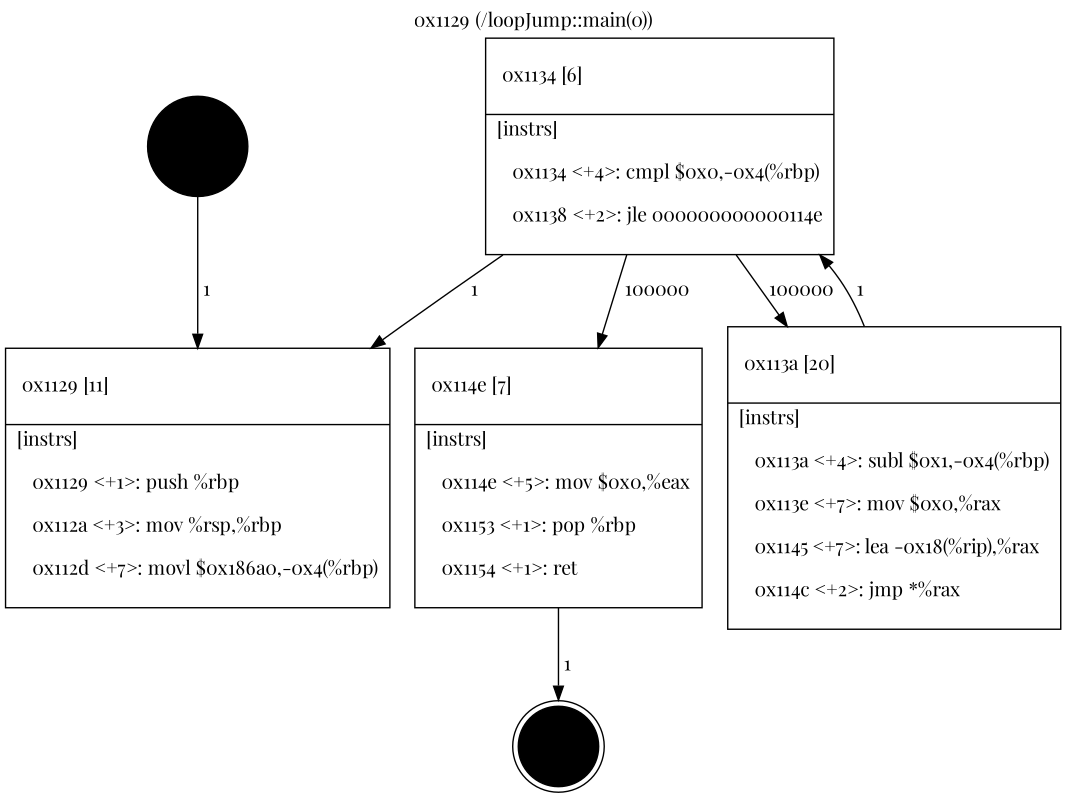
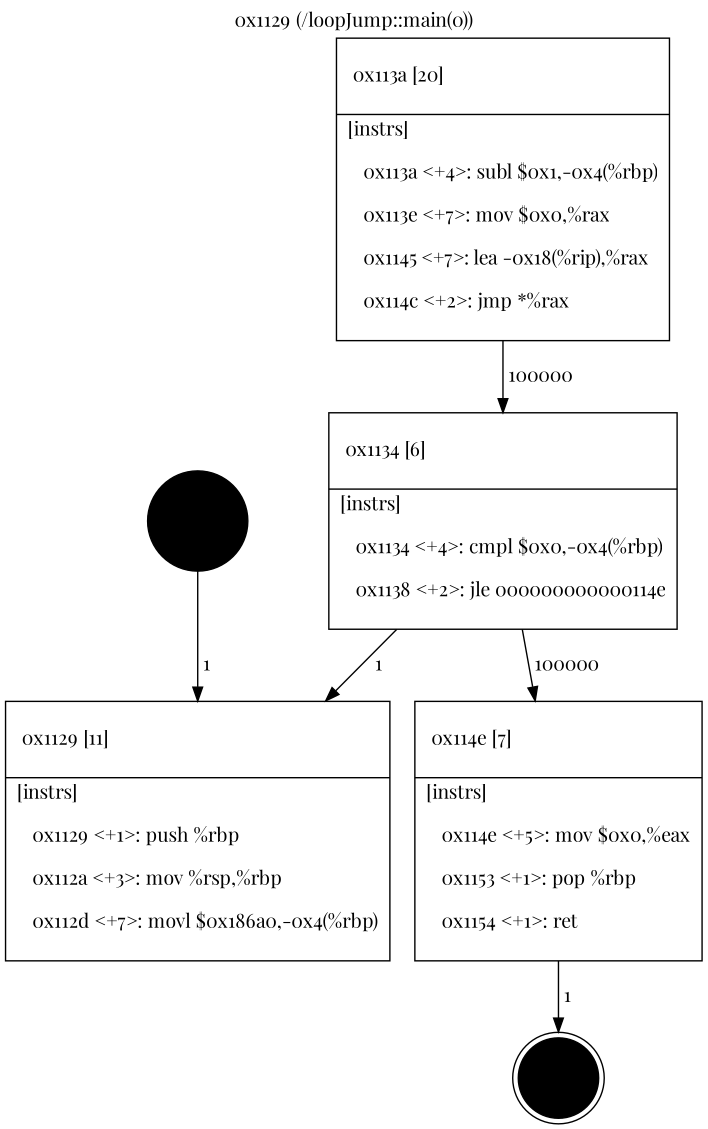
edge "0x1134 [6]" -> "0x113a [20]": removed, label "100000"
edge "0x113a [20]" -> "0x1134 [6]": label " 1" -> " 100000"
